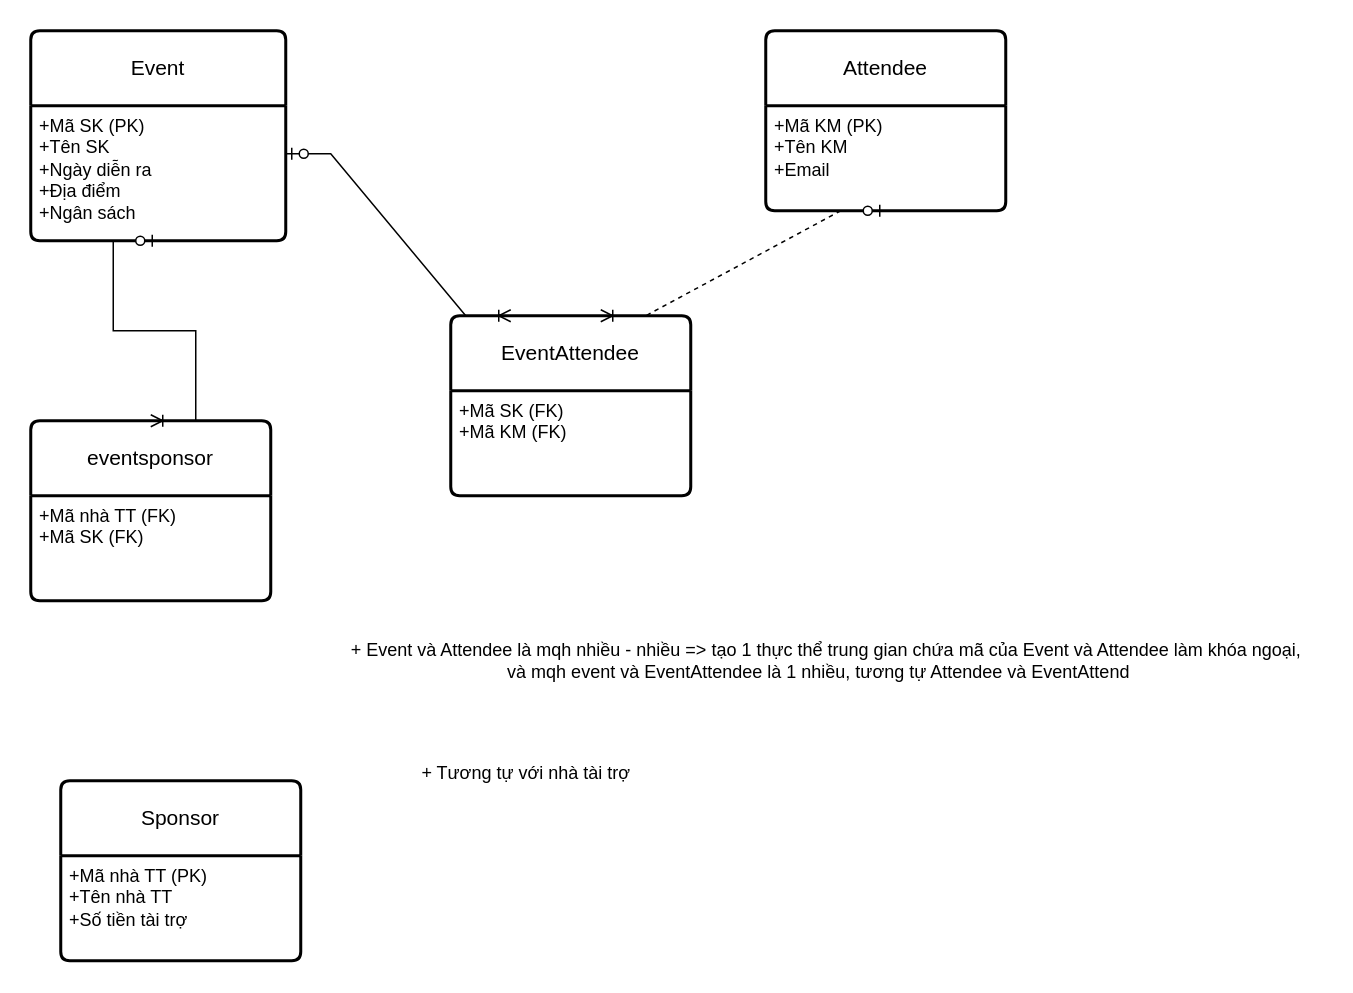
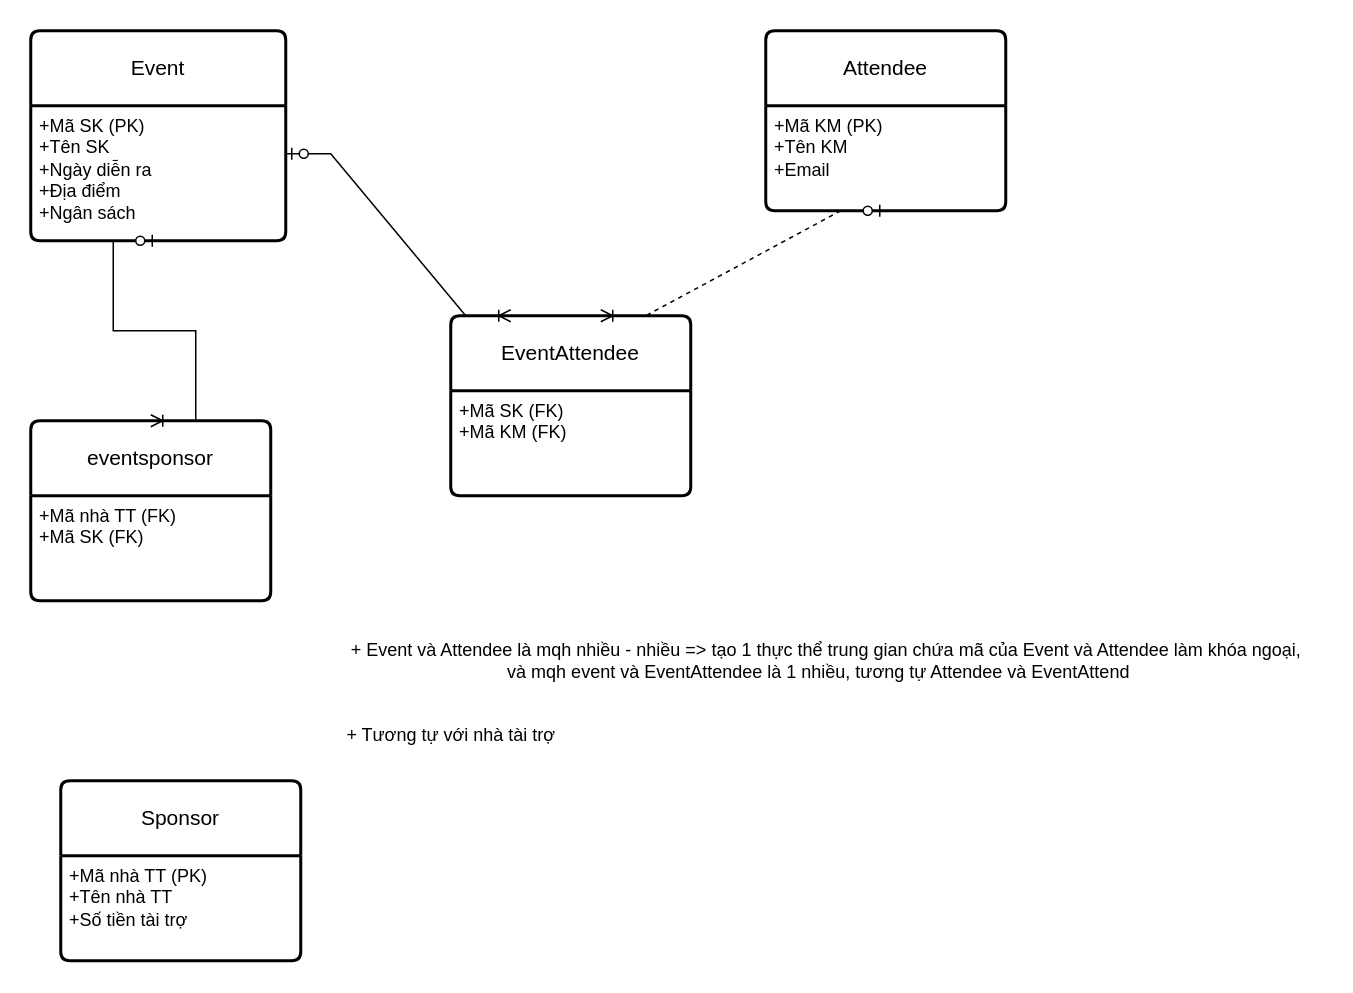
node "+ Tương tự với nhà tài trợ": moved (526, 773) -> (451, 736)
